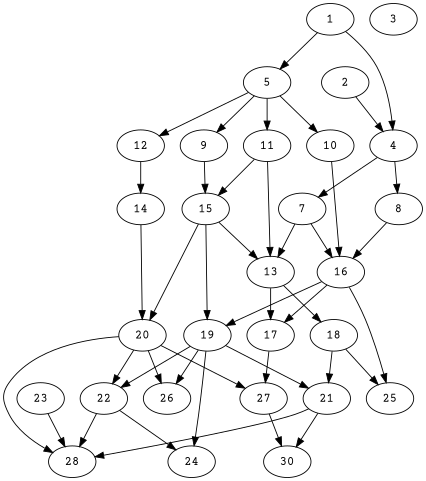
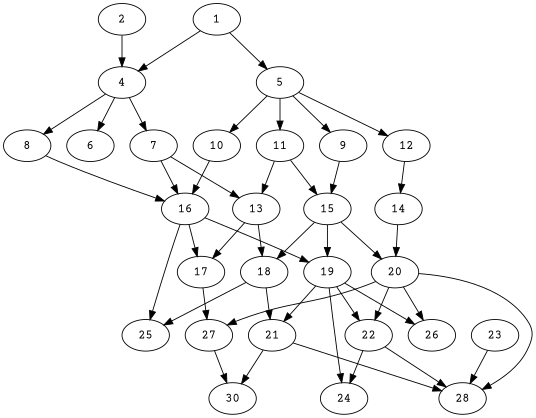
node "3": removed
node "6": added
edge "15" -> "13": now "15" -> "18"
